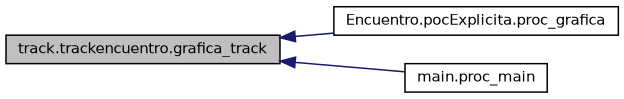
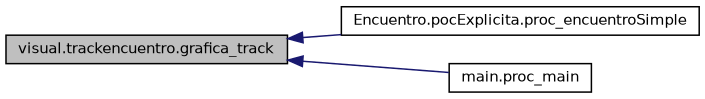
node "Encuentro.pocExplicita.proc_grafica": label "Encuentro.pocExplicita.proc_grafica" -> "Encuentro.pocExplicita.proc_encuentroSimple"
node "track.trackencuentro.grafica_track": label "track.trackencuentro.grafica_track" -> "visual.trackencuentro.grafica_track"
